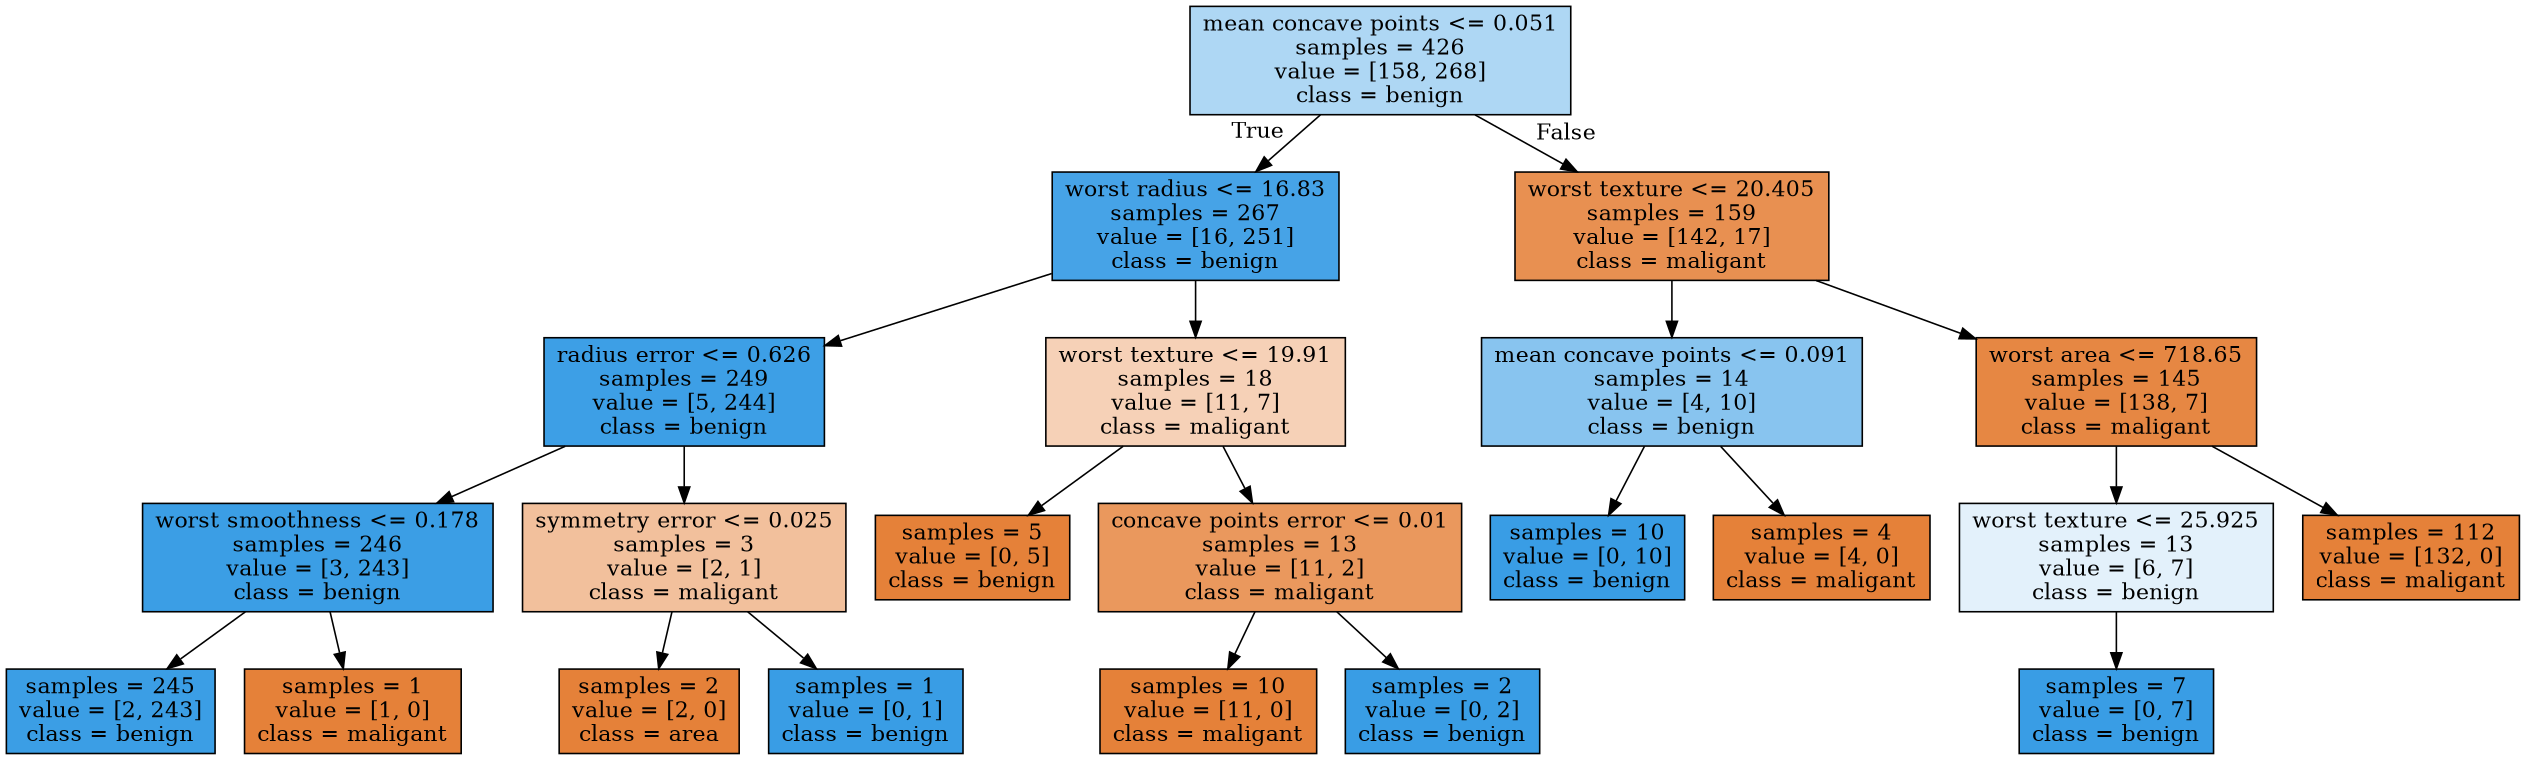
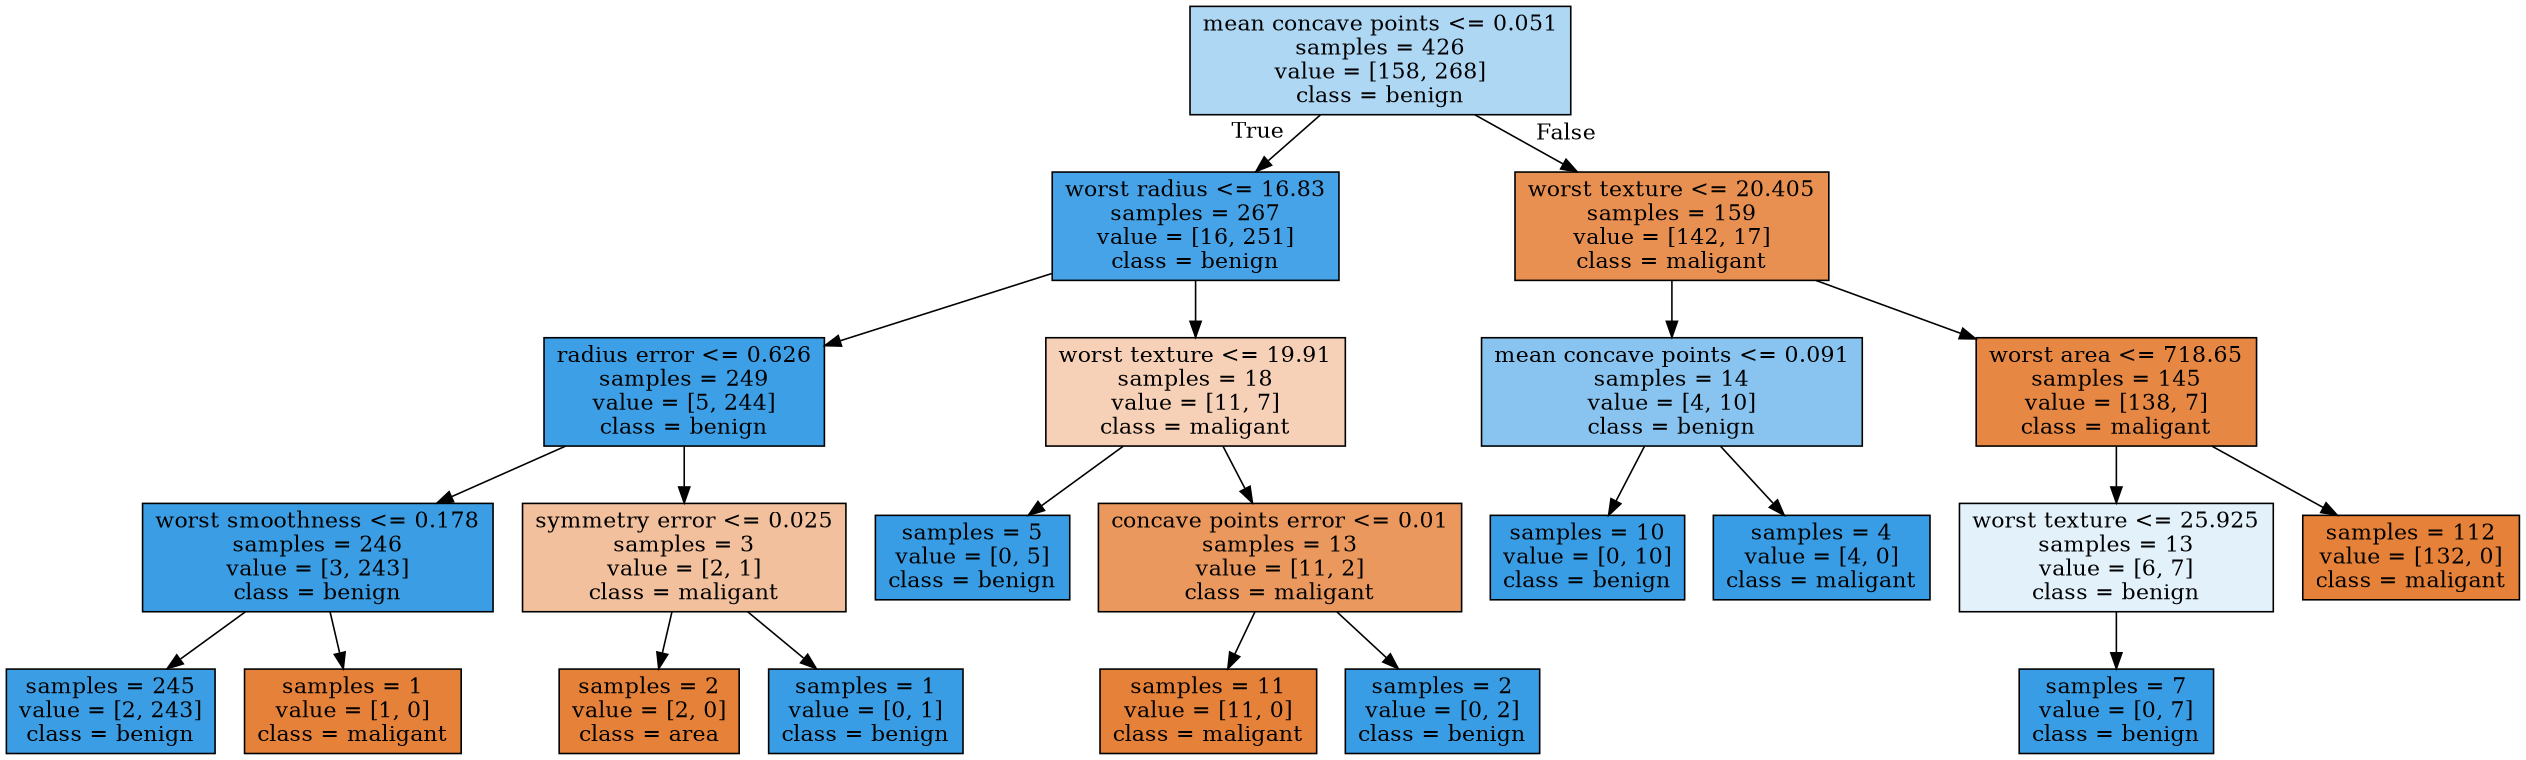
node "samples = 5 value = [0, 5] class = benign": fillcolor #e58139 -> #399de5
node "samples = 4 value = [4, 0] class = maligant": fillcolor #e58139 -> #399de5
node "samples = 10 value = [11, 0] class = maligant": label "samples = 10 value = [11, 0] class = maligant" -> "samples = 11 value = [11, 0] class = maligant"
